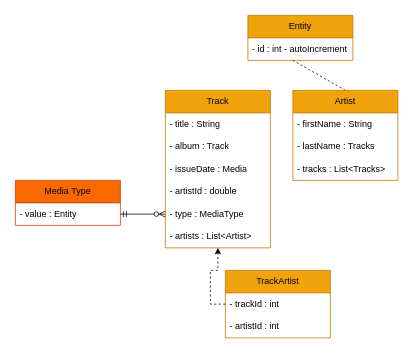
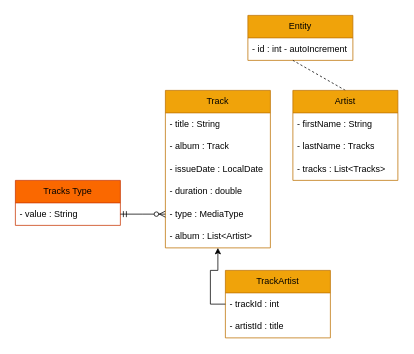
node "- issueDate : Media": label "- issueDate : Media" -> "- issueDate : LocalDate"
node "Media Type": label "Media Type" -> "Tracks Type"
node "- artistId : double": label "- artistId : double" -> "- duration : double"
node "- value : Entity": label "- value : Entity" -> "- value : String"
node "- artists : List<Artist>": label "- artists : List<Artist>" -> "- album : List<Artist>"
edge "- trackId : int" -> "Track": style dashed -> solid
node "- artistId : int": label "- artistId : int" -> "- artistId : title"
